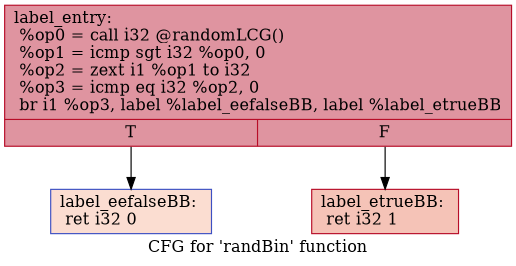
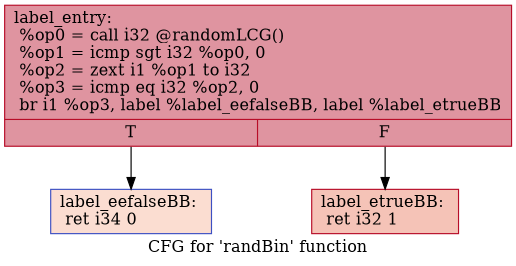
node "label_eefalseBB:": text "ret i32 0" -> "ret i34 0"
